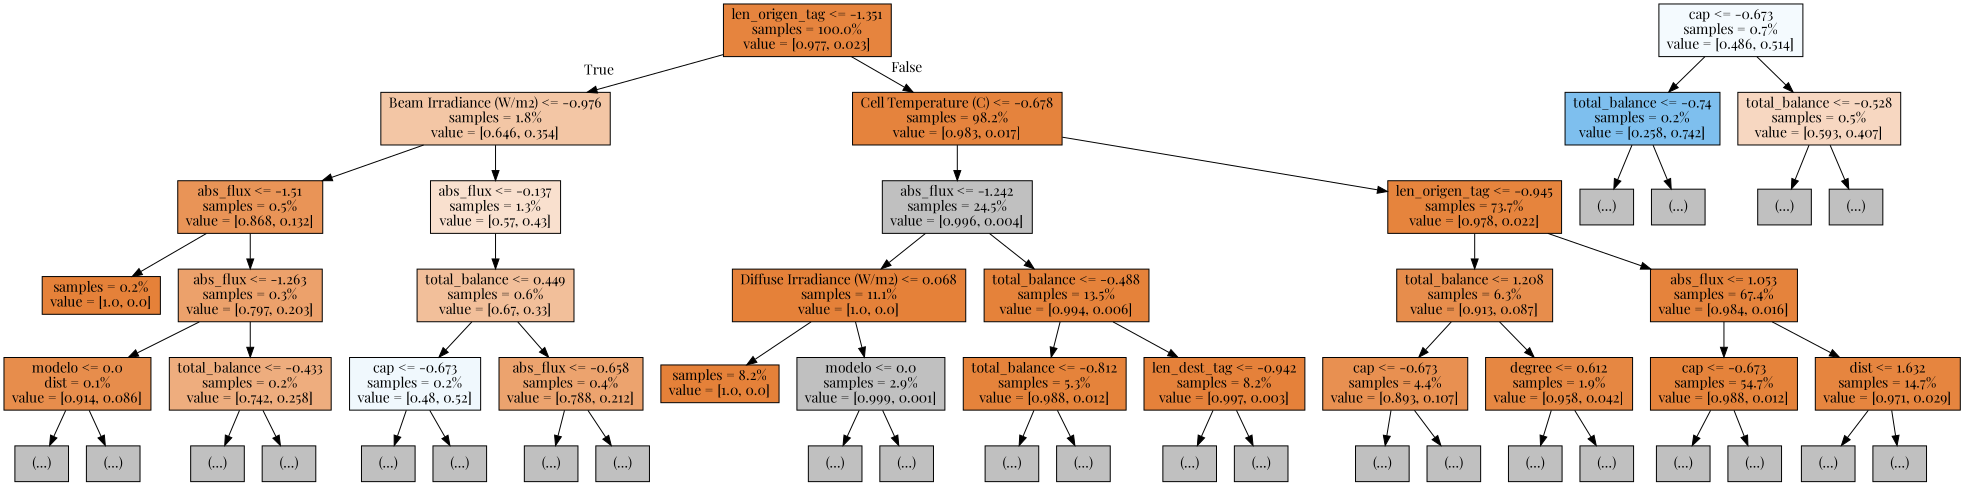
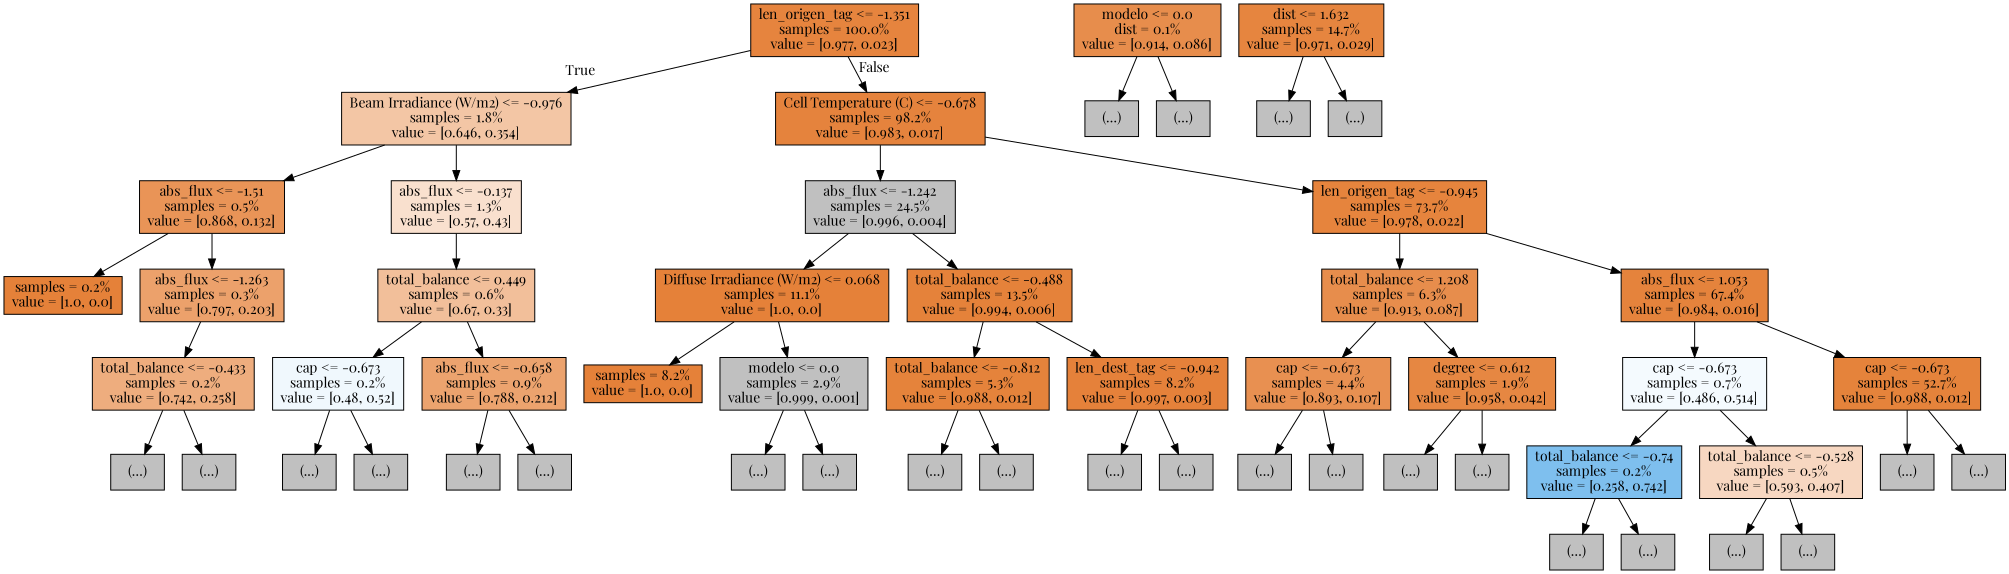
edge "abs_flux <= -1.263 samples = 0.3% value = [0.797, 0.203]" -> "modelo <= 0.0 dist = 0.1% value = [0.914, 0.086]": removed
edge "abs_flux <= 1.053 samples = 67.4% value = [0.984, 0.016]" -> "dist <= 1.632 samples = 14.7% value = [0.971, 0.029]": now "abs_flux <= 1.053 samples = 67.4% value = [0.984, 0.016]" -> "cap <= -0.673 samples = 0.7% value = [0.486, 0.514]"
node "abs_flux <= -0.658 samples = 0.4% value = [0.788, 0.212]": label "abs_flux <= -0.658 samples = 0.4% value = [0.788, 0.212]" -> "abs_flux <= -0.658 samples = 0.9% value = [0.788, 0.212]"
node "cap <= -0.673 samples = 54.7% value = [0.988, 0.012]": label "cap <= -0.673 samples = 54.7% value = [0.988, 0.012]" -> "cap <= -0.673 samples = 52.7% value = [0.988, 0.012]"
